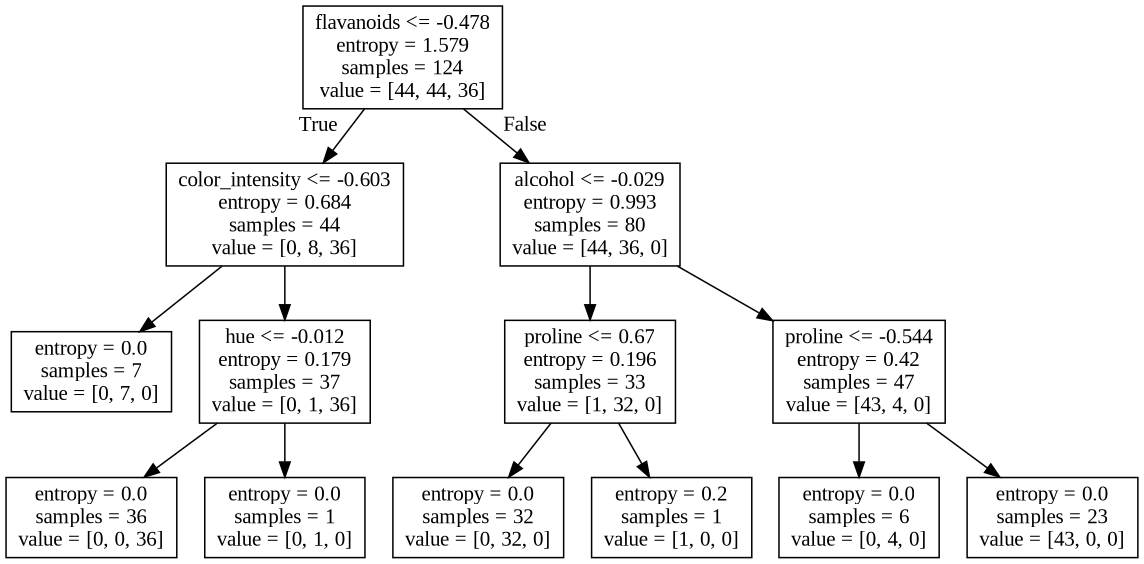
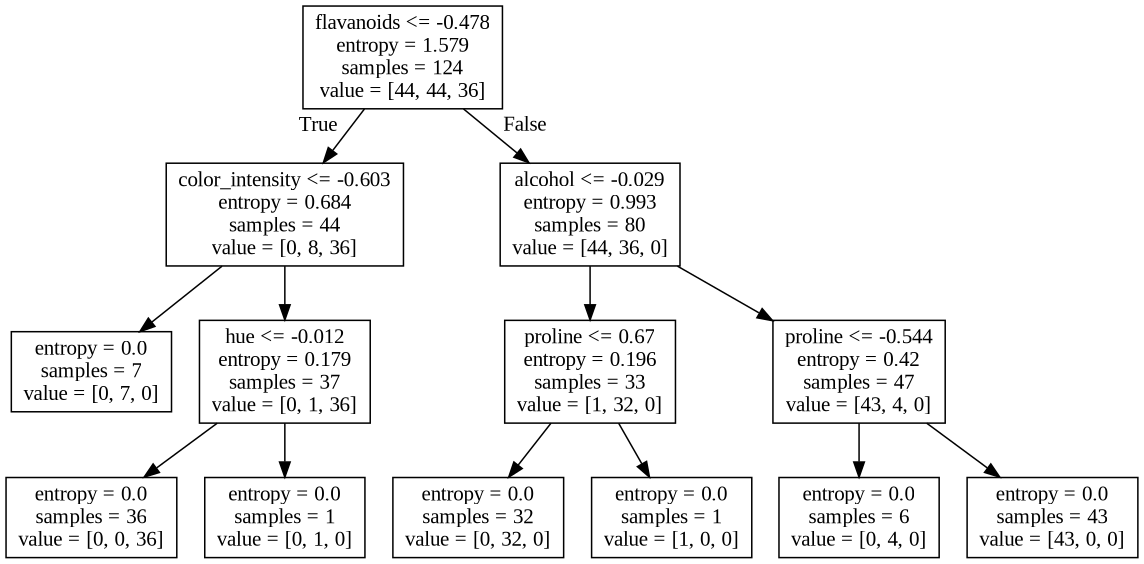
node "entropy = 0.2 samples = 1 value = [1, 0, 0]": label "entropy = 0.2 samples = 1 value = [1, 0, 0]" -> "entropy = 0.0 samples = 1 value = [1, 0, 0]"
node "entropy = 0.0 samples = 23 value = [43, 0, 0]": label "entropy = 0.0 samples = 23 value = [43, 0, 0]" -> "entropy = 0.0 samples = 43 value = [43, 0, 0]"
